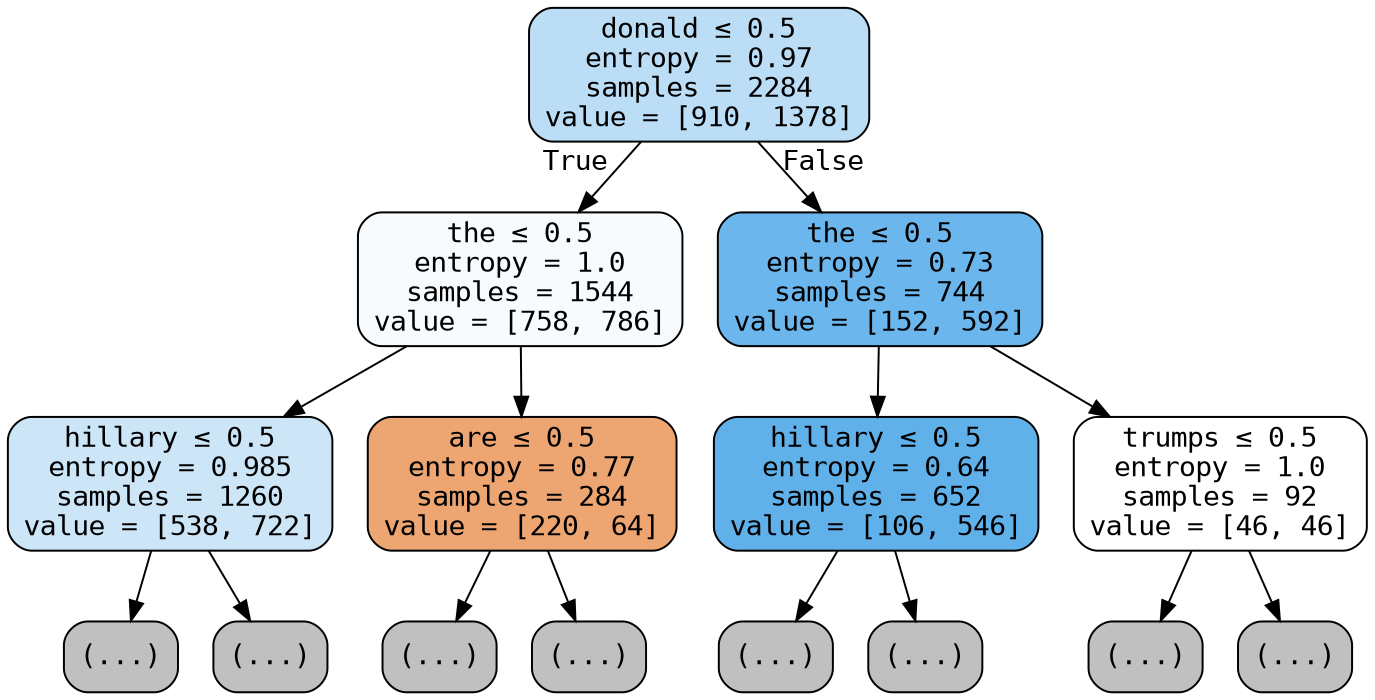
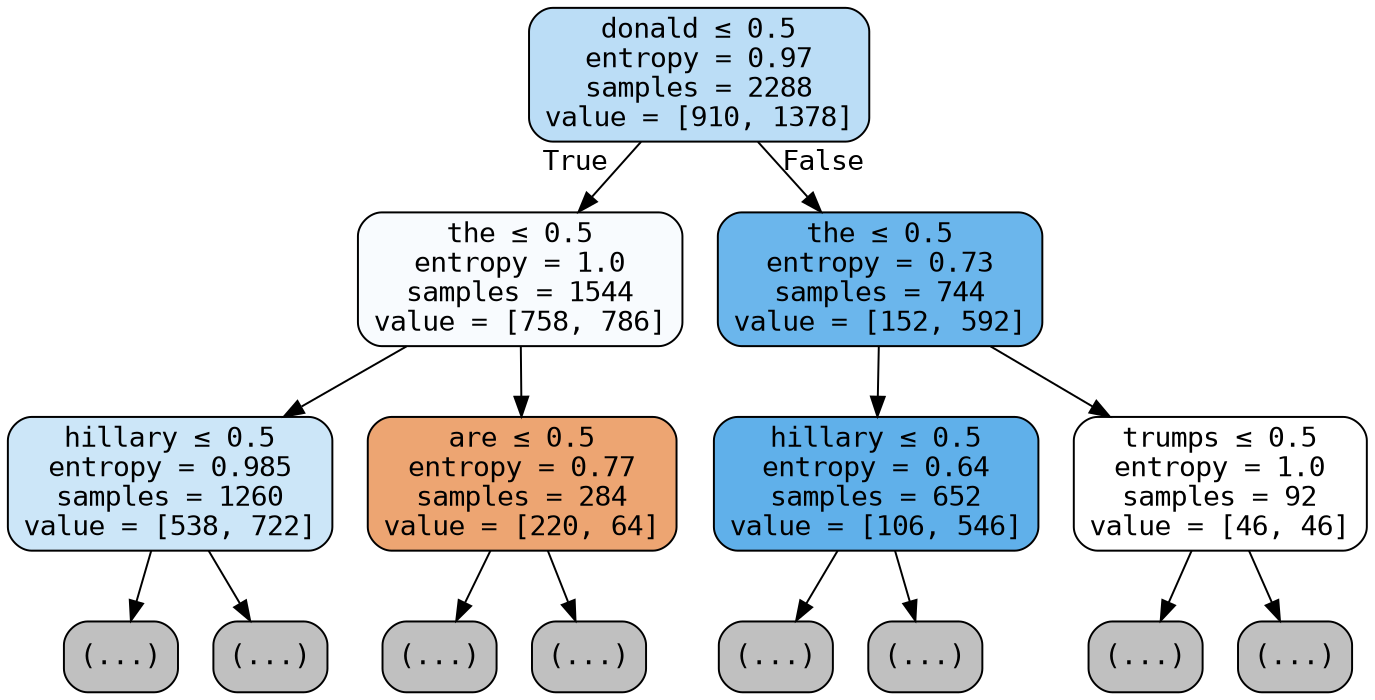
node "donald ≤ 0.5": text "samples = 2284" -> "samples = 2288"
